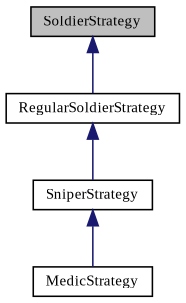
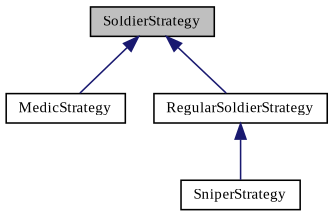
edge "MedicStrategy" -> "SniperStrategy": now "MedicStrategy" -> "SoldierStrategy"
